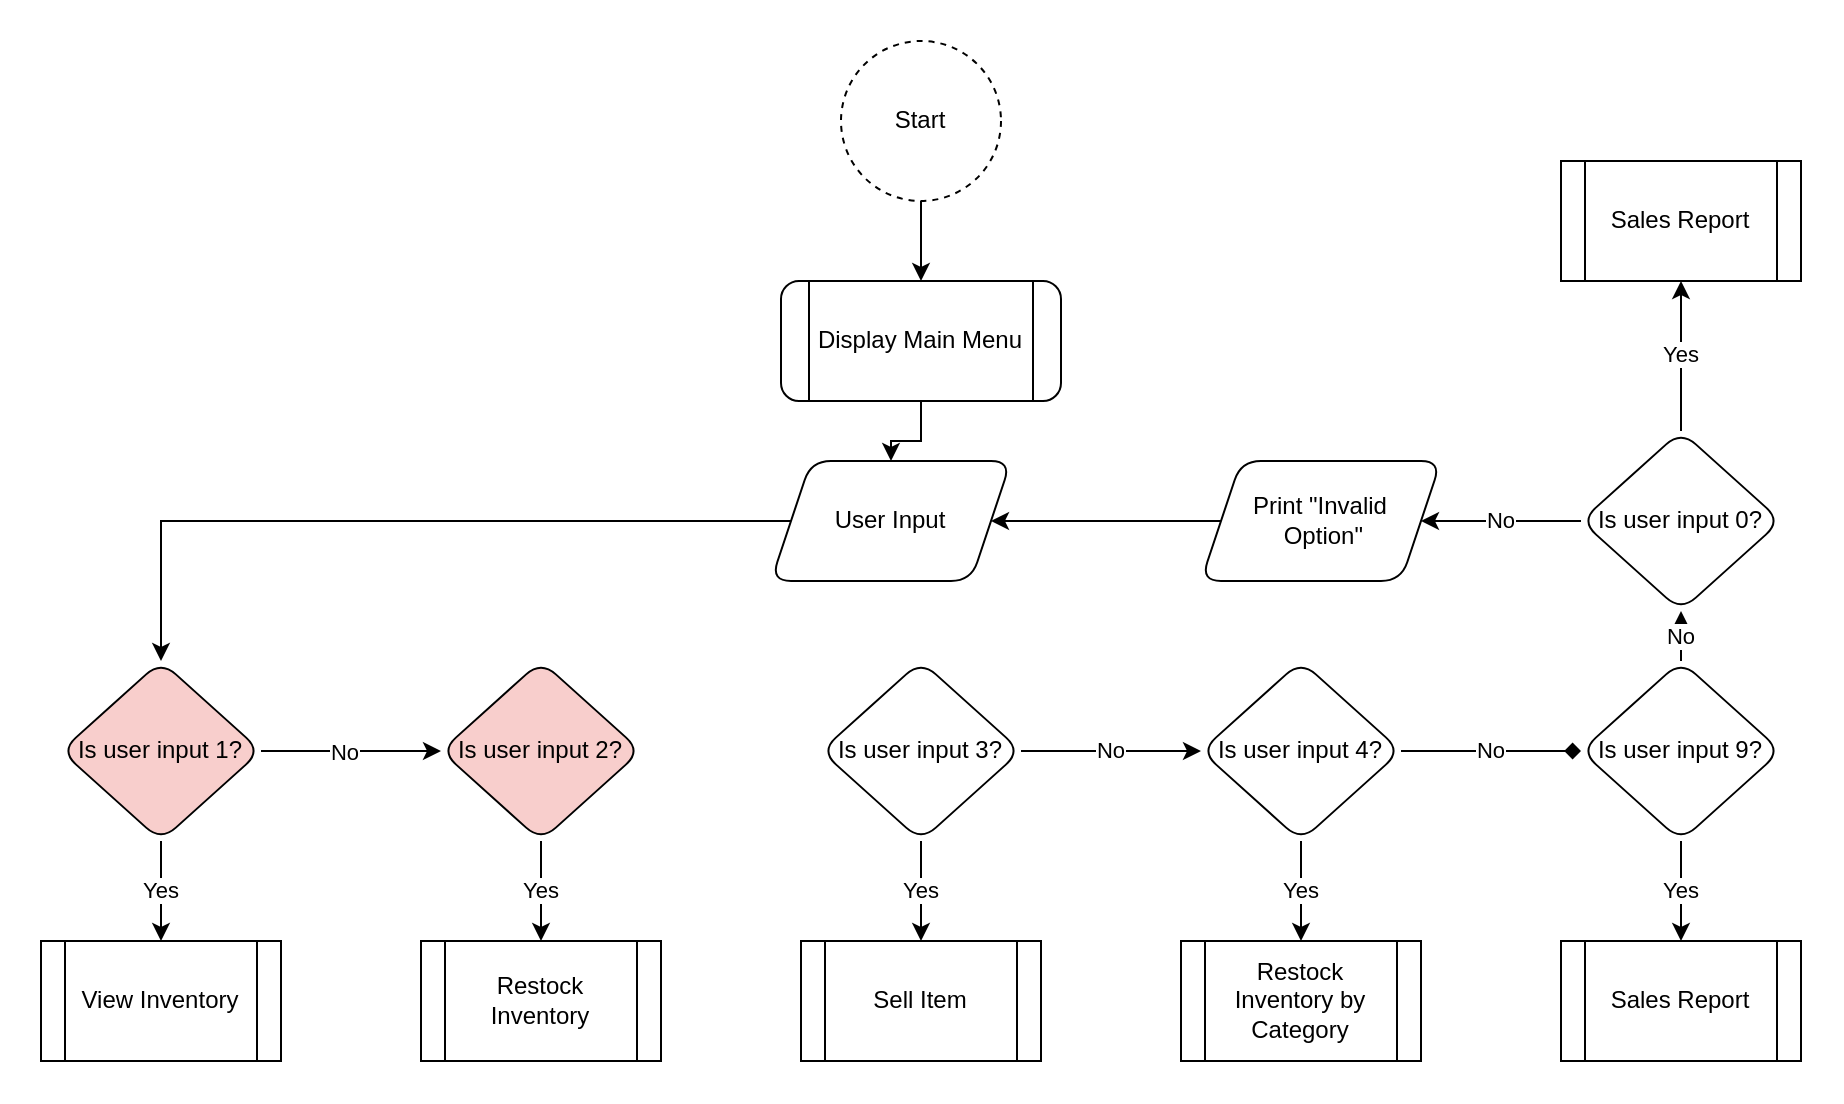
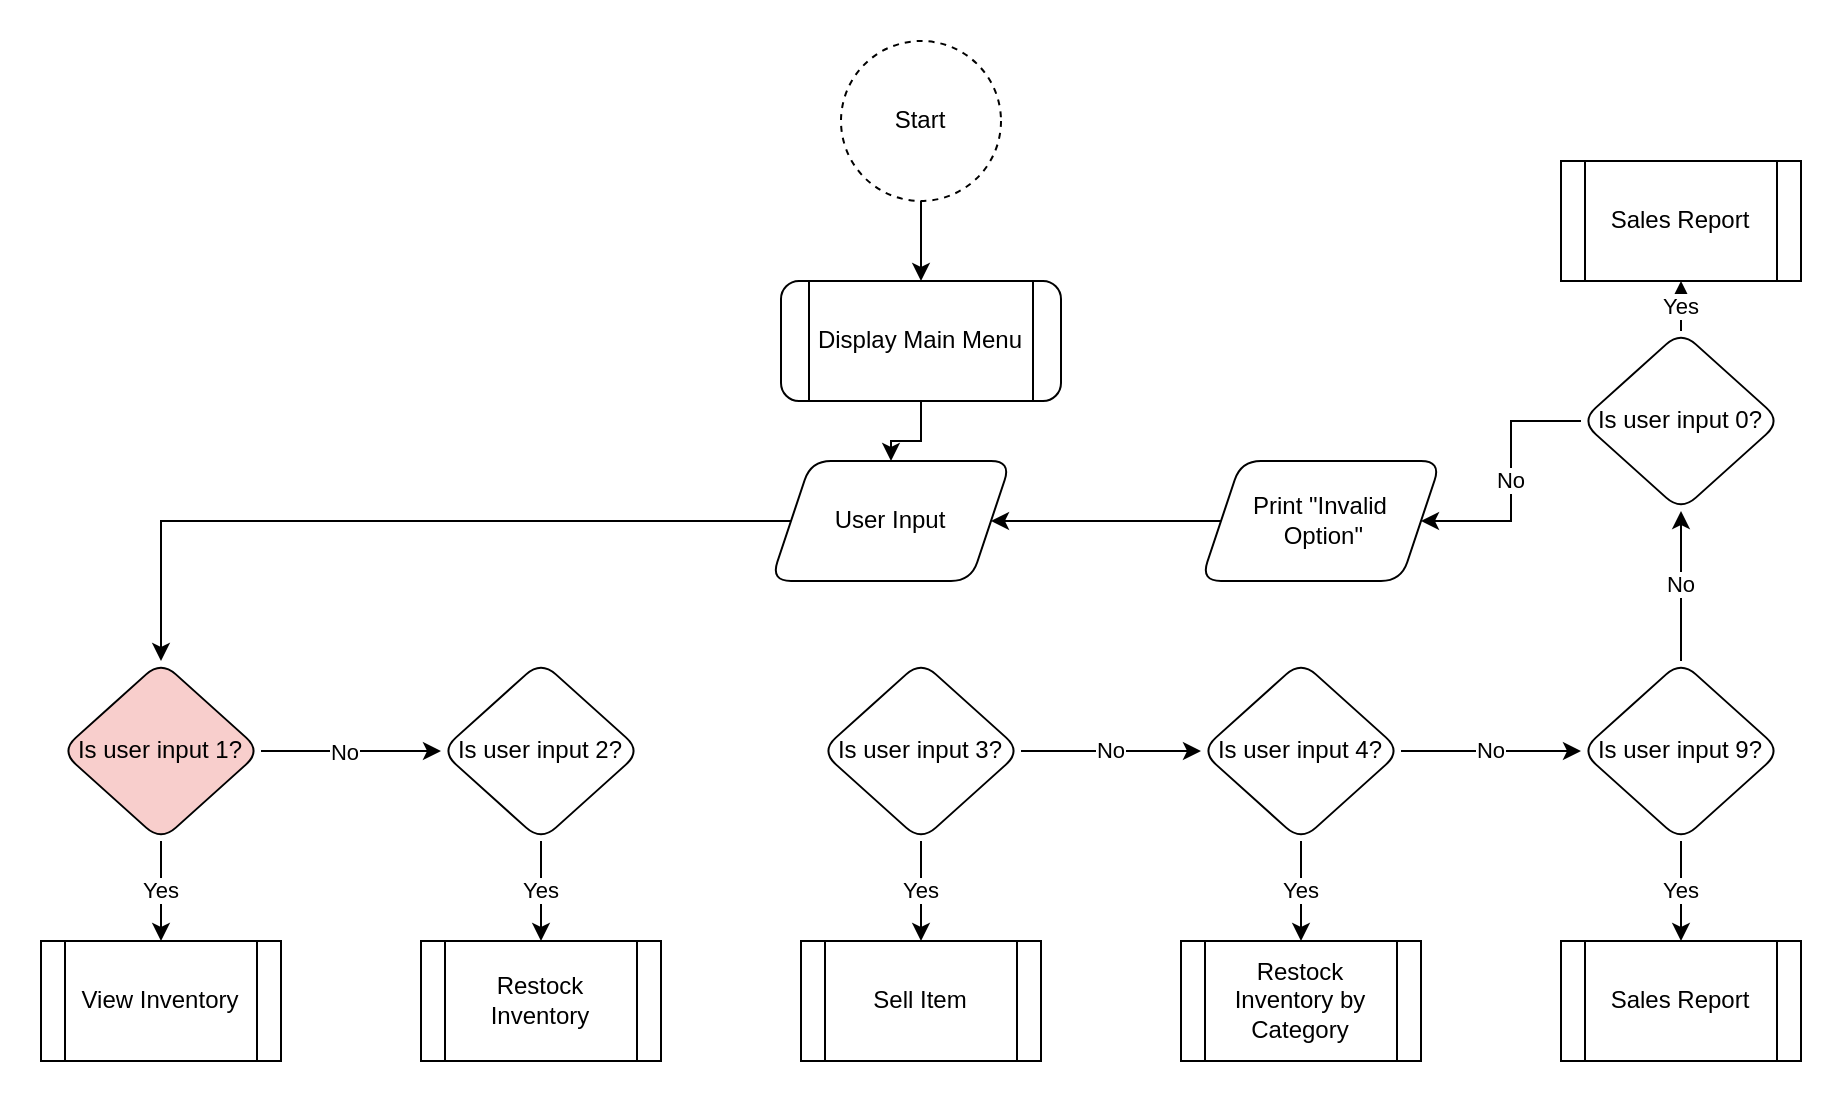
node "Is user input 0?": moved (1681, 521) -> (1681, 421)
node "Is user input 2?": fillcolor #f8cecc -> #ffffff
edge "Is user input 4?" -> "Is user input 9?": arrowhead diamond -> classic
